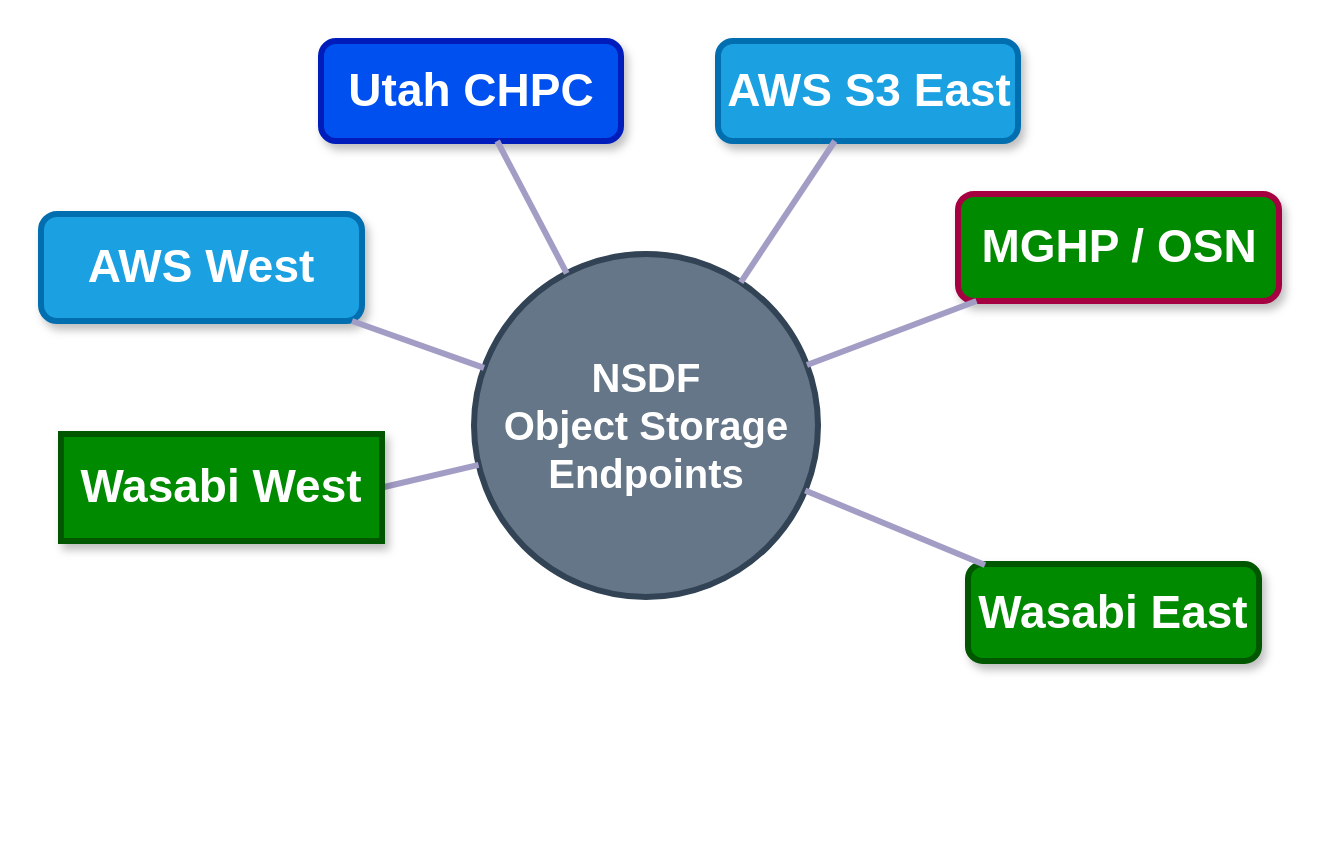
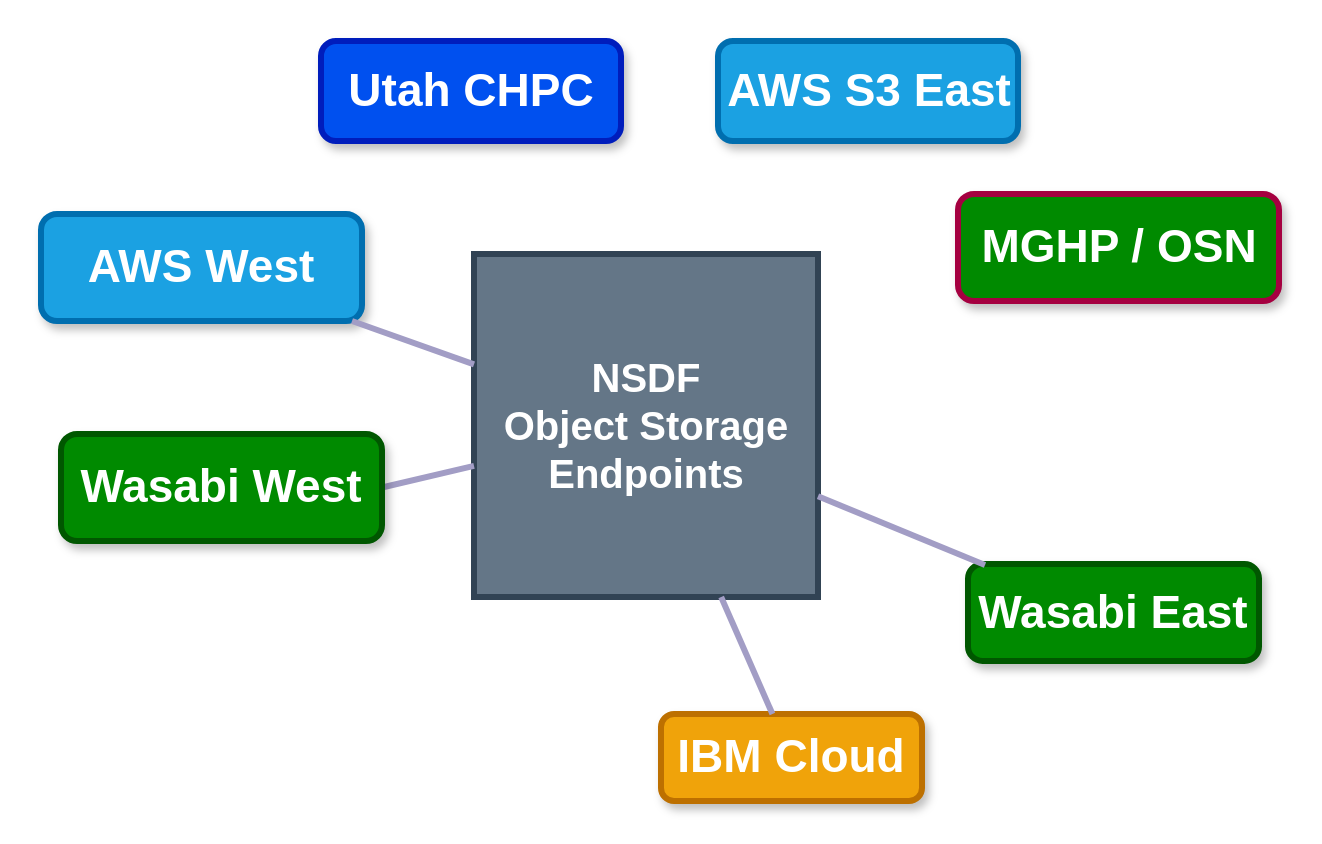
edge "Utah CHPC" -- "NSDF Object Storage Endpoints": removed
edge "AWS S3 East" -- "NSDF Object Storage Endpoints": removed
edge "MGHP / OSN" -- "NSDF Object Storage Endpoints": removed
node "NSDF Object Storage Endpoints": shape ellipse -> rectangle
node "Wasabi West": shape rectangle -> rounded rectangle
edge "NSDF Object Storage Endpoints" -- "IBM Cloud": added
node "IBM Cloud": added
